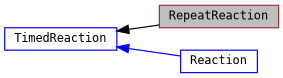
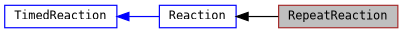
edge "RepeatReaction" -> "TimedReaction": now "RepeatReaction" -> "Reaction"
